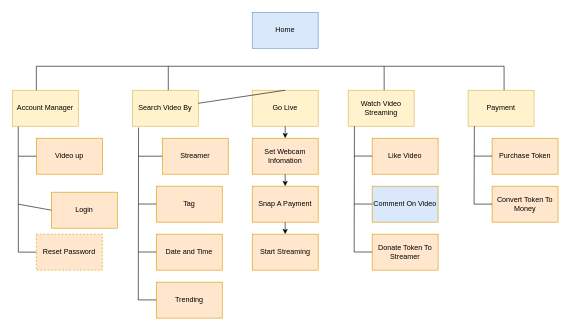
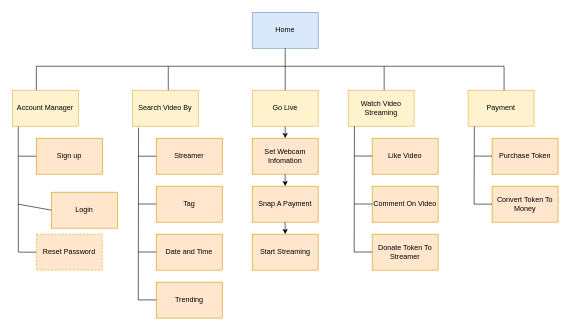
edge "Search Video By" -- "Go Live": now "Home" -- "Go Live"
node "Video up": label "Video up" -> "Sign up"
node "Streamer": moved (195, 156) -> (189, 156)
node "Comment On Video": fillcolor #dae8fc -> #ffe6cc
